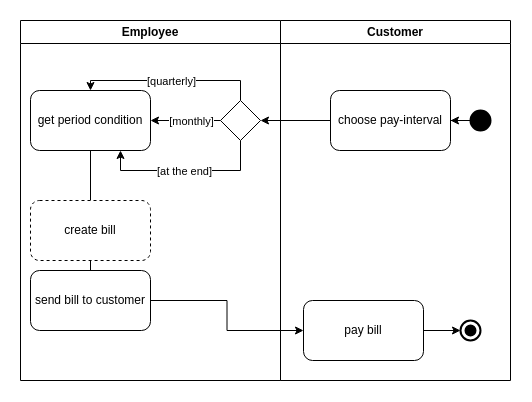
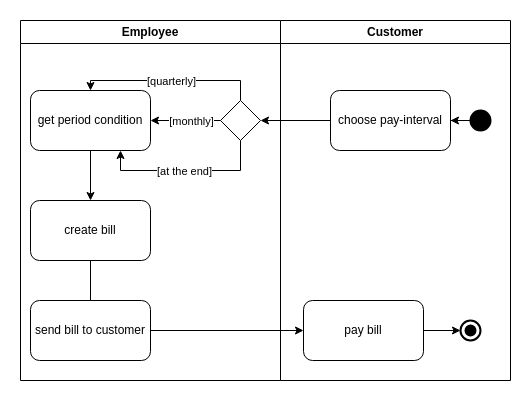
edge "get period condition" -- "create bill": arrowhead none -> classic
node "create bill": style dashed -> solid
node "send bill to customer": moved (91, 301) -> (91, 331)
